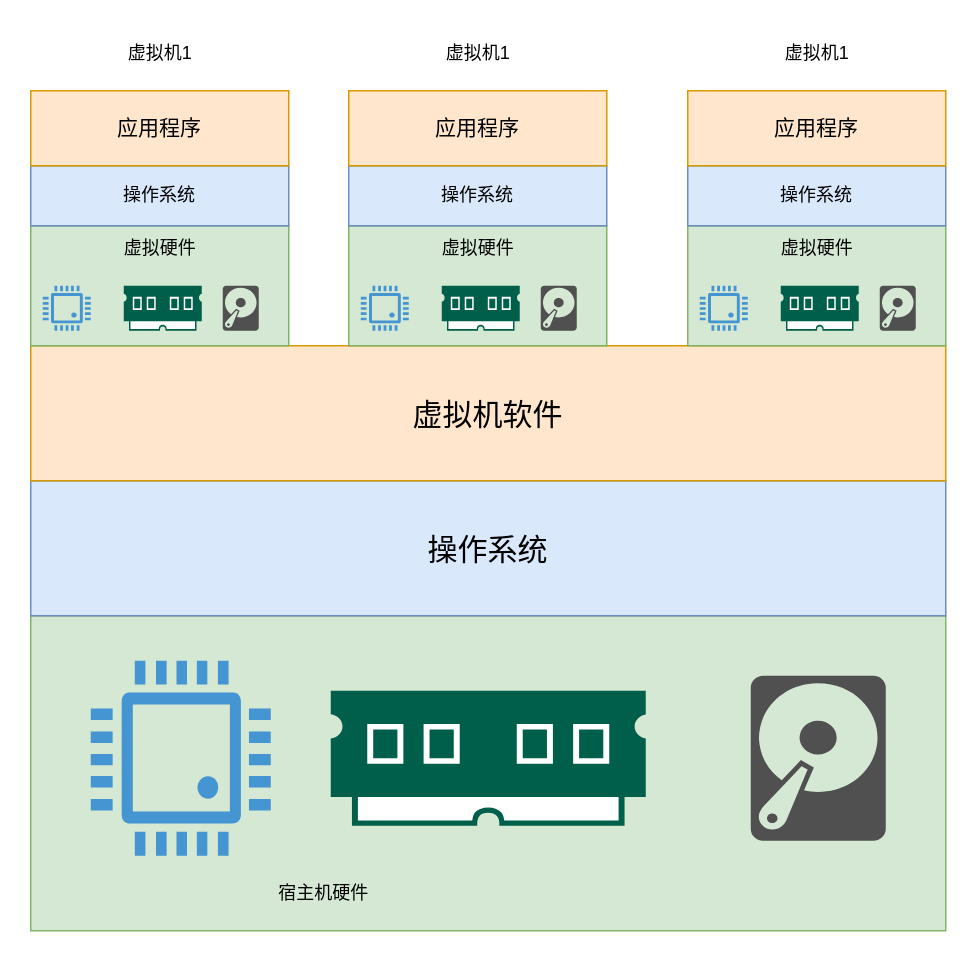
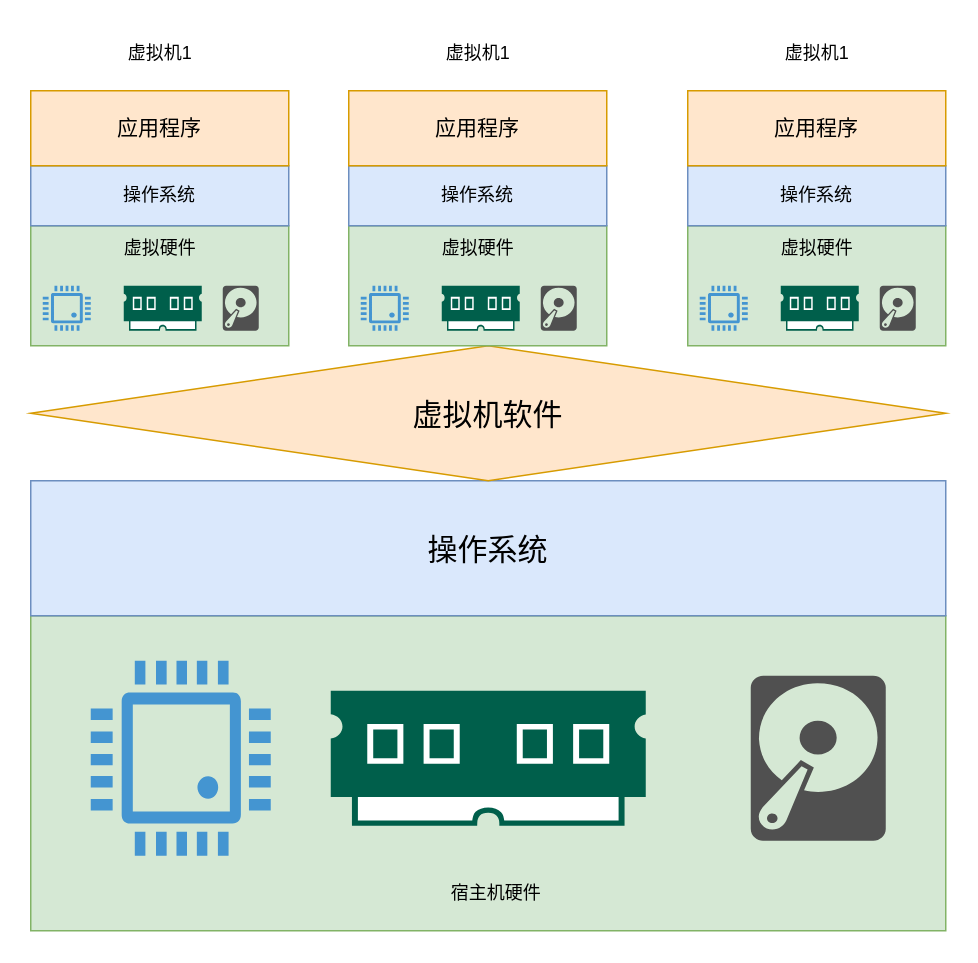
node "虚拟机软件": shape rectangle -> diamond
node "宿主机硬件": moved (323, 893) -> (496, 893)
